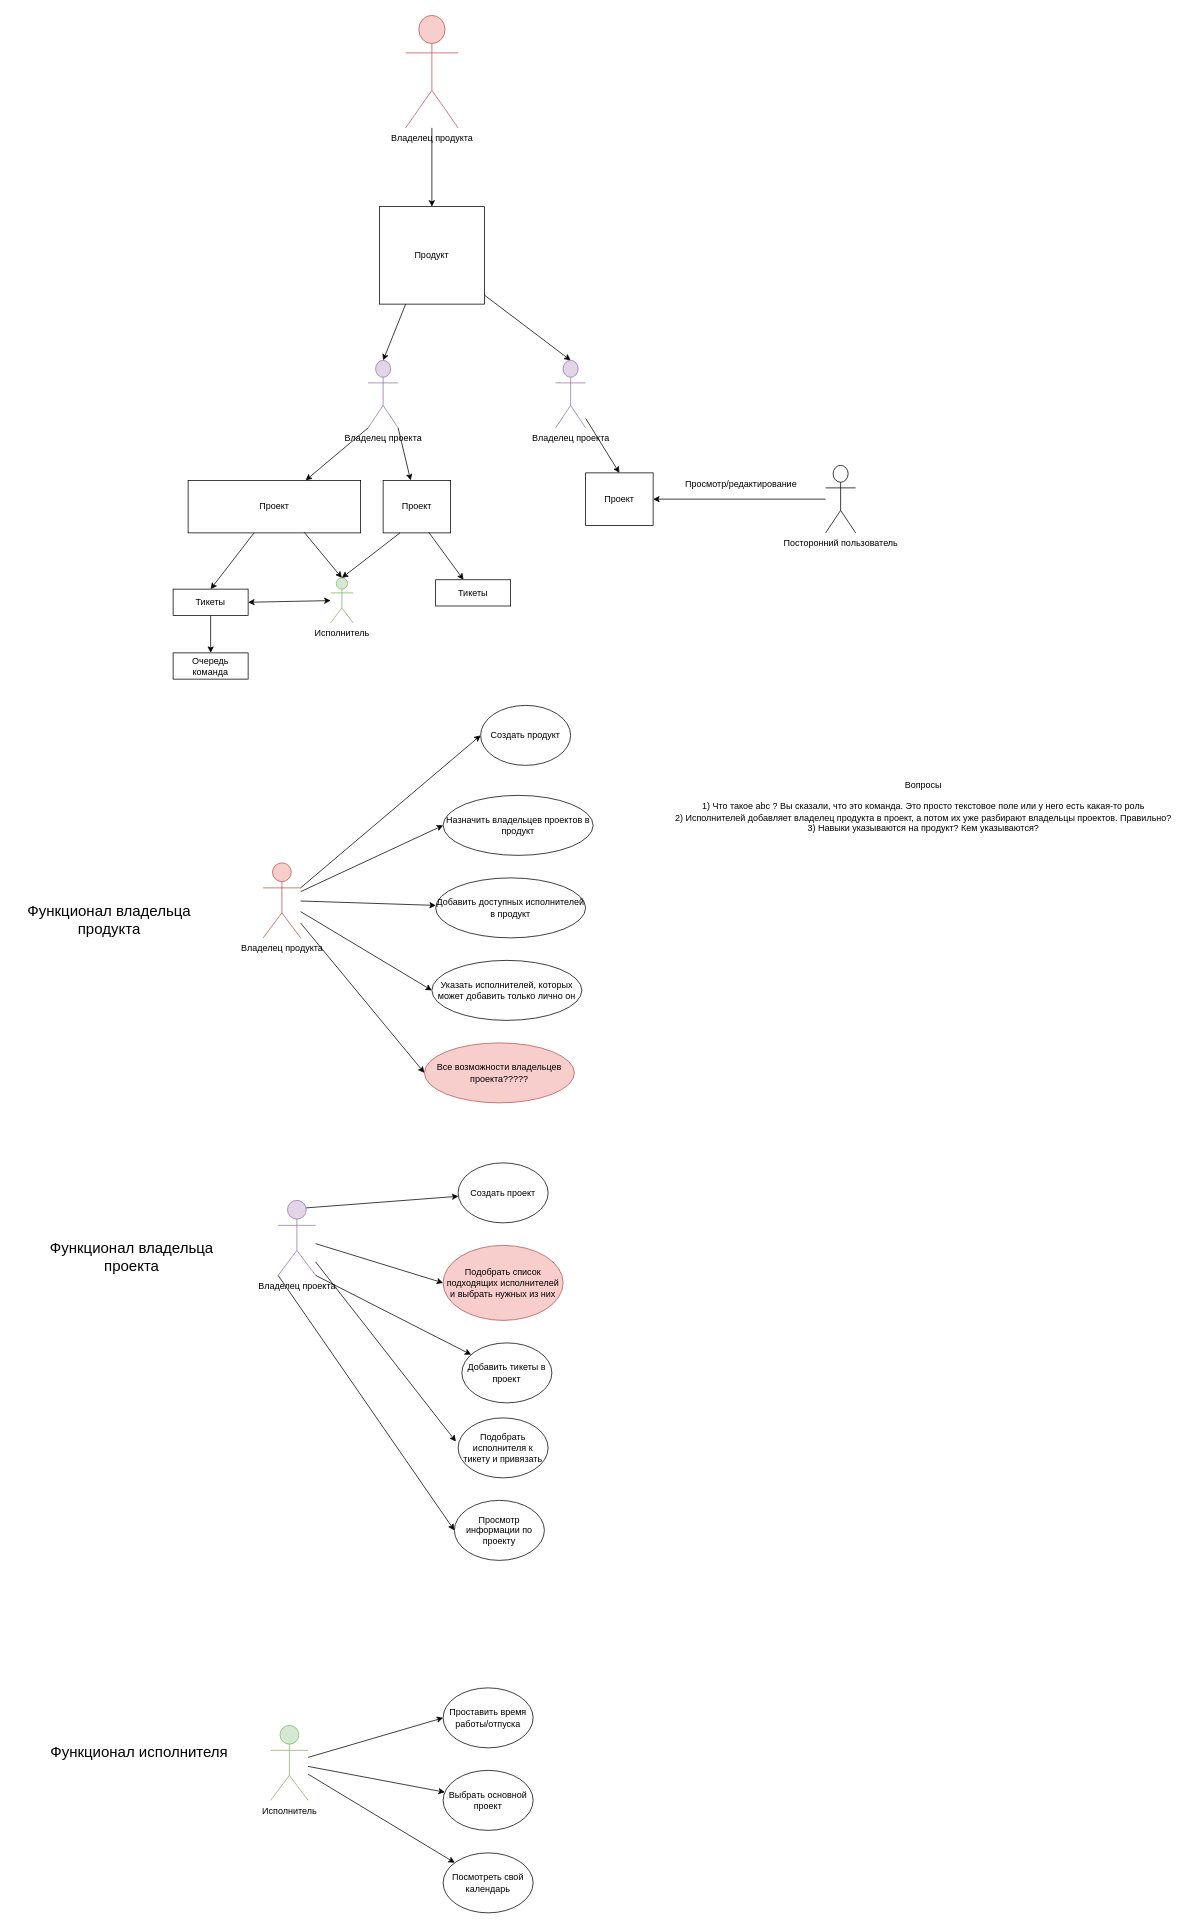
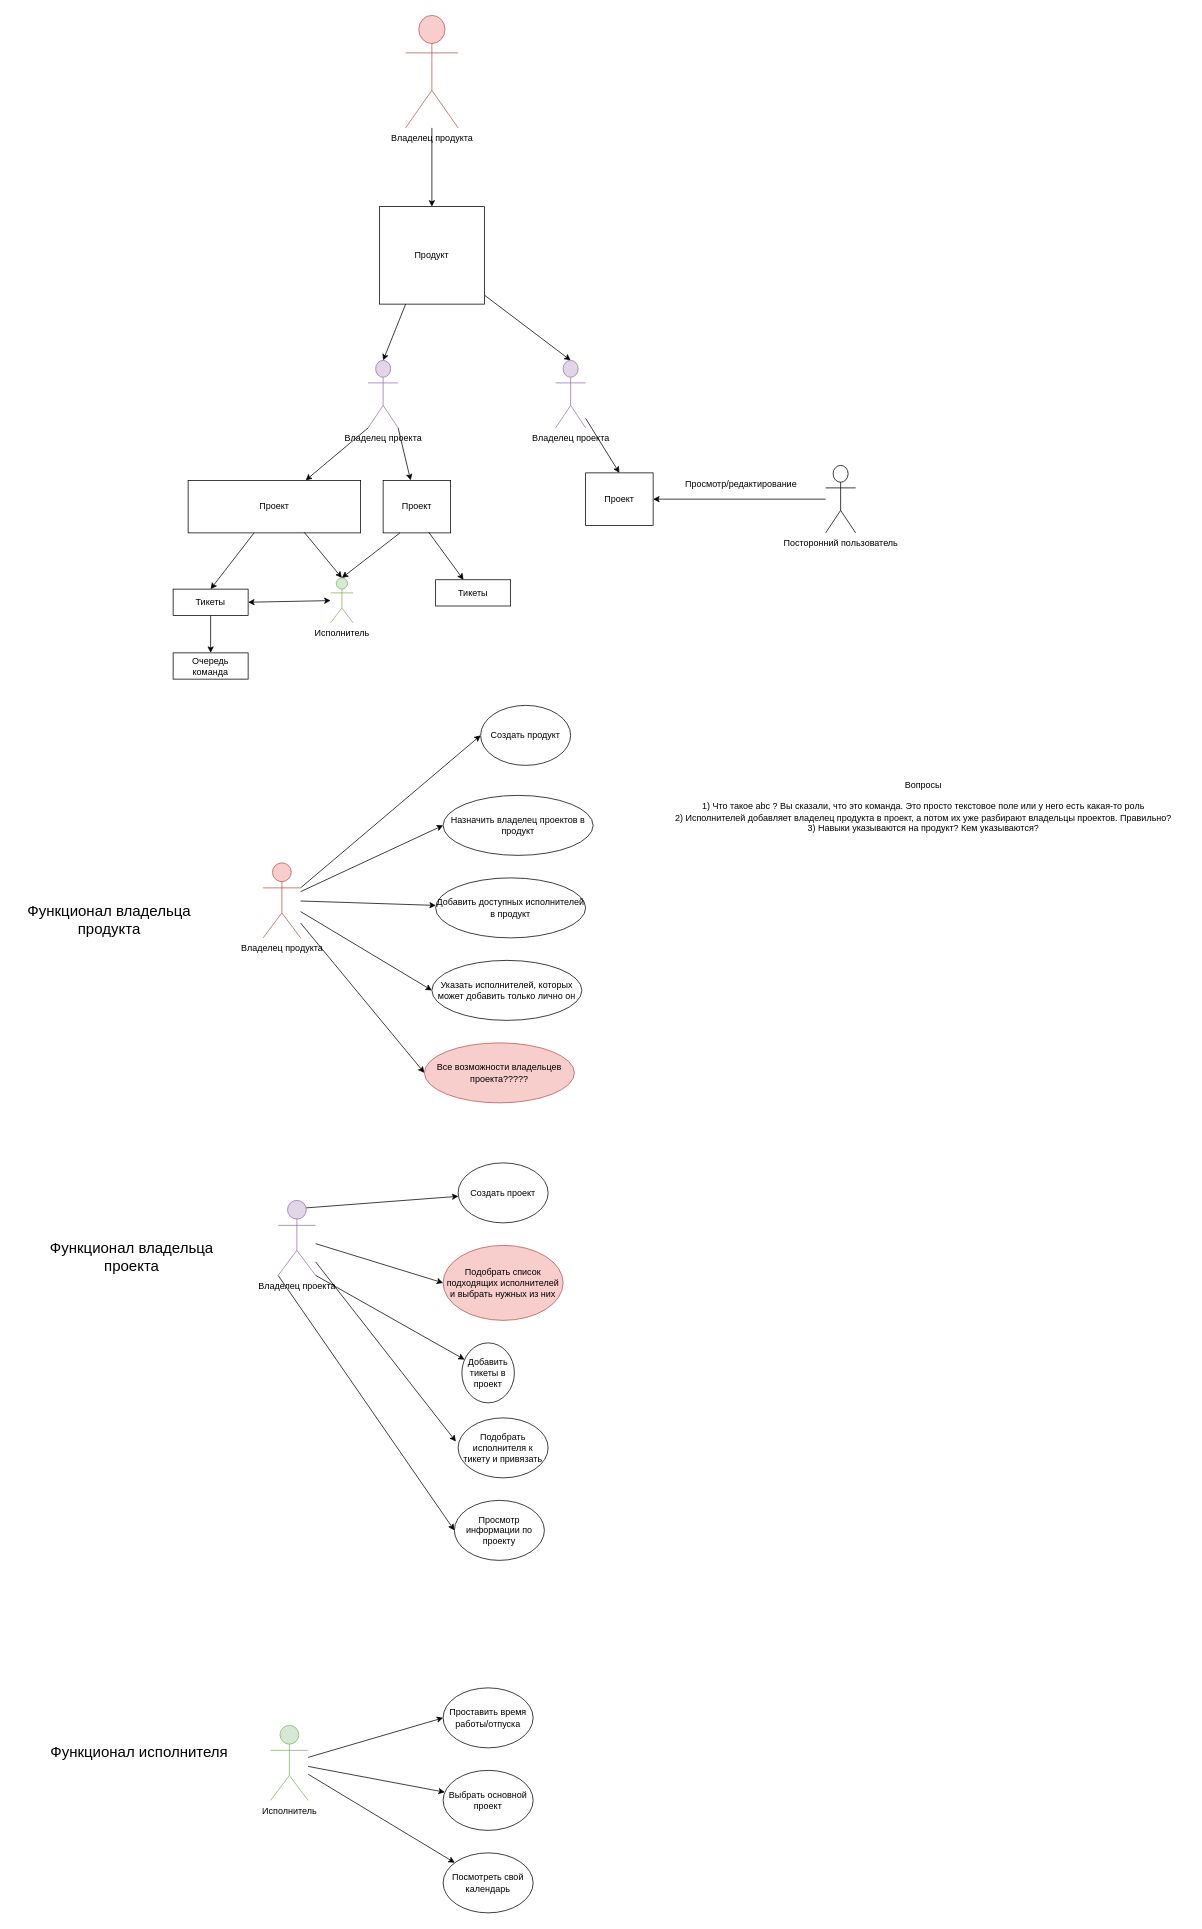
node "Назначить владельцев проектов в продукт": label "Назначить владельцев проектов в продукт" -> "Назначить владелец проектов в продукт"
node "Добавить тикеты в проект": size 90x60 -> 53x60
